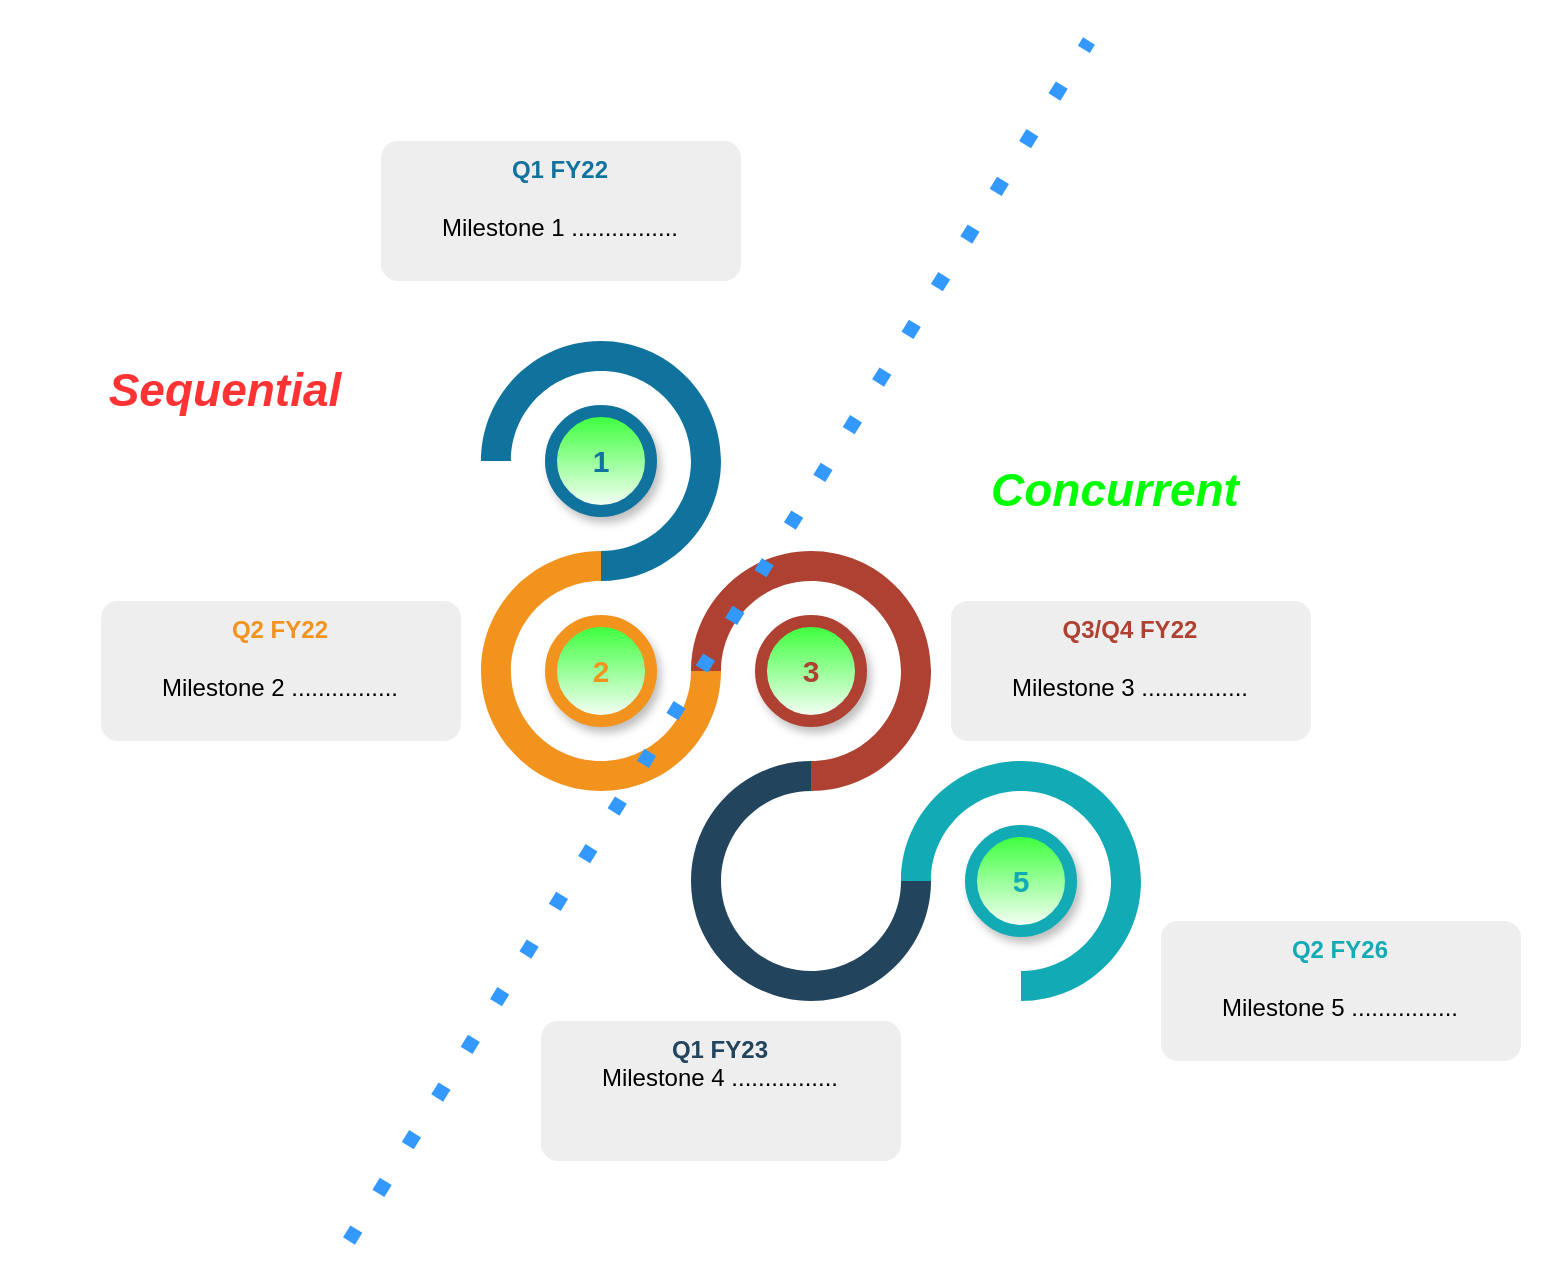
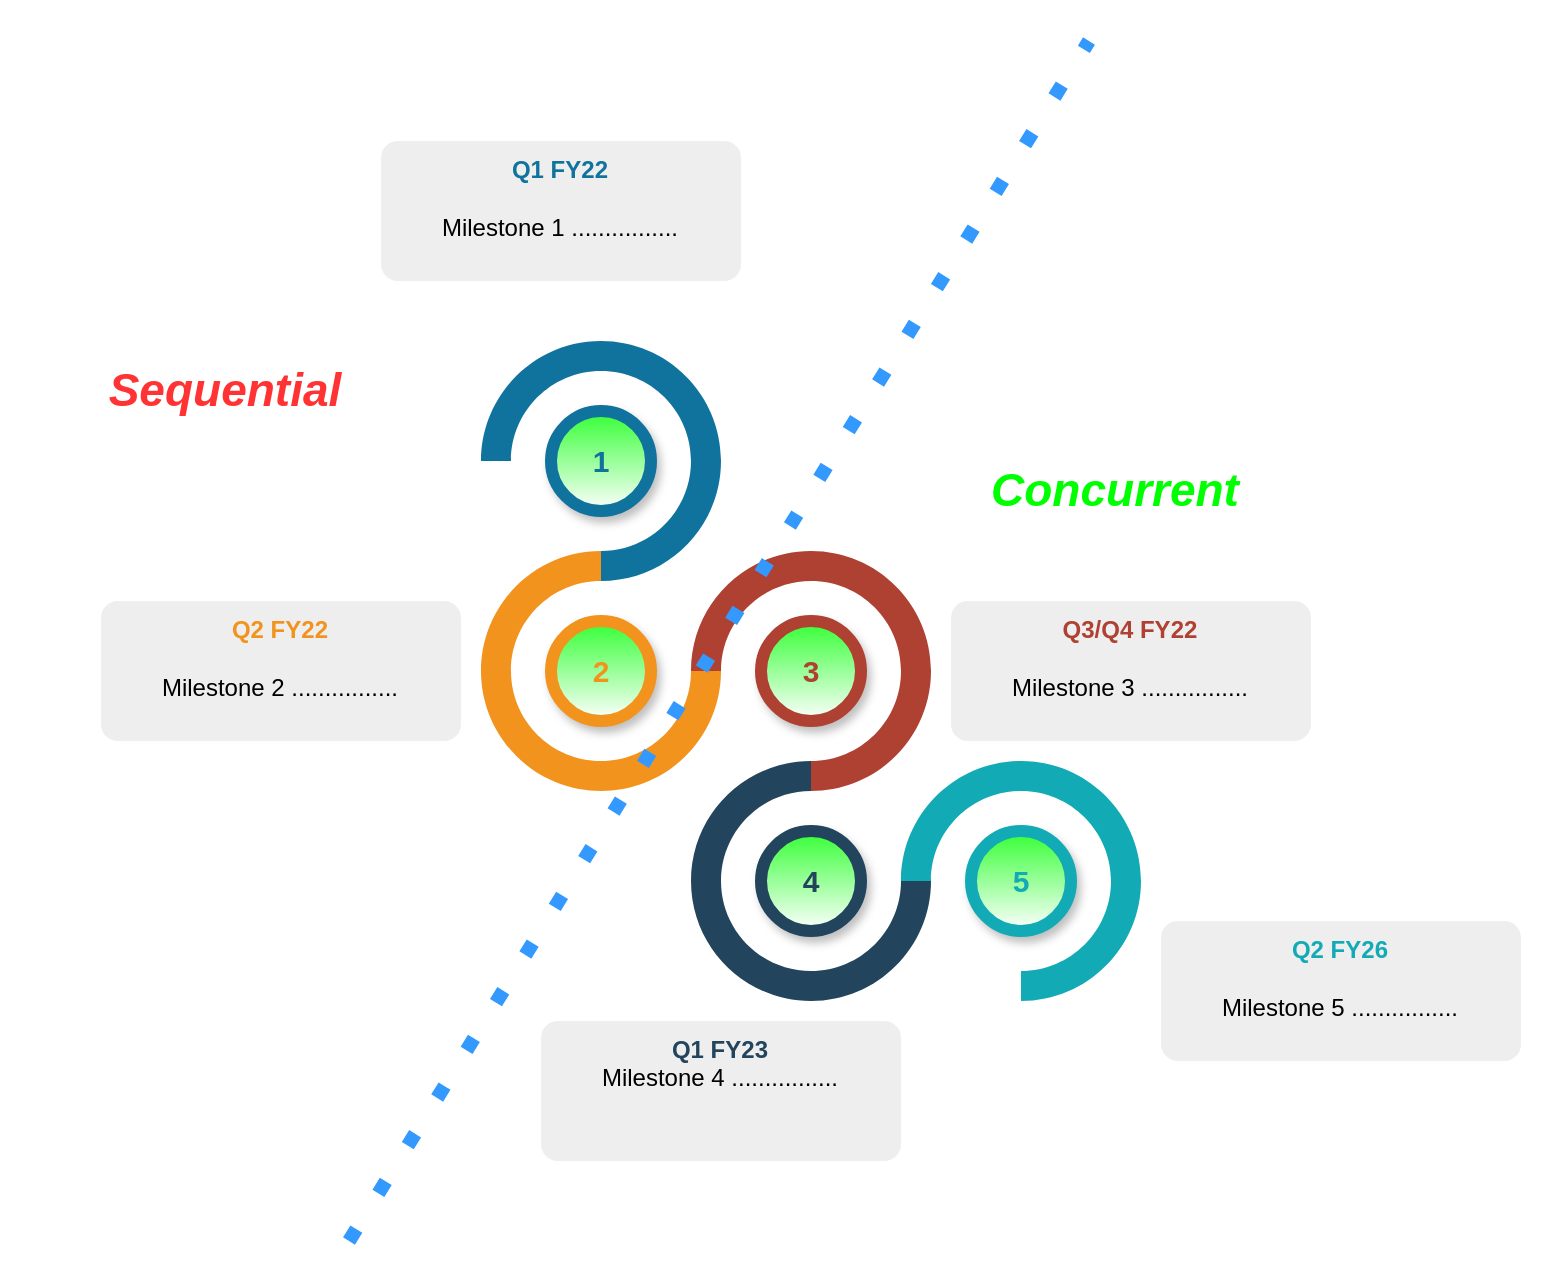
node "4": added
